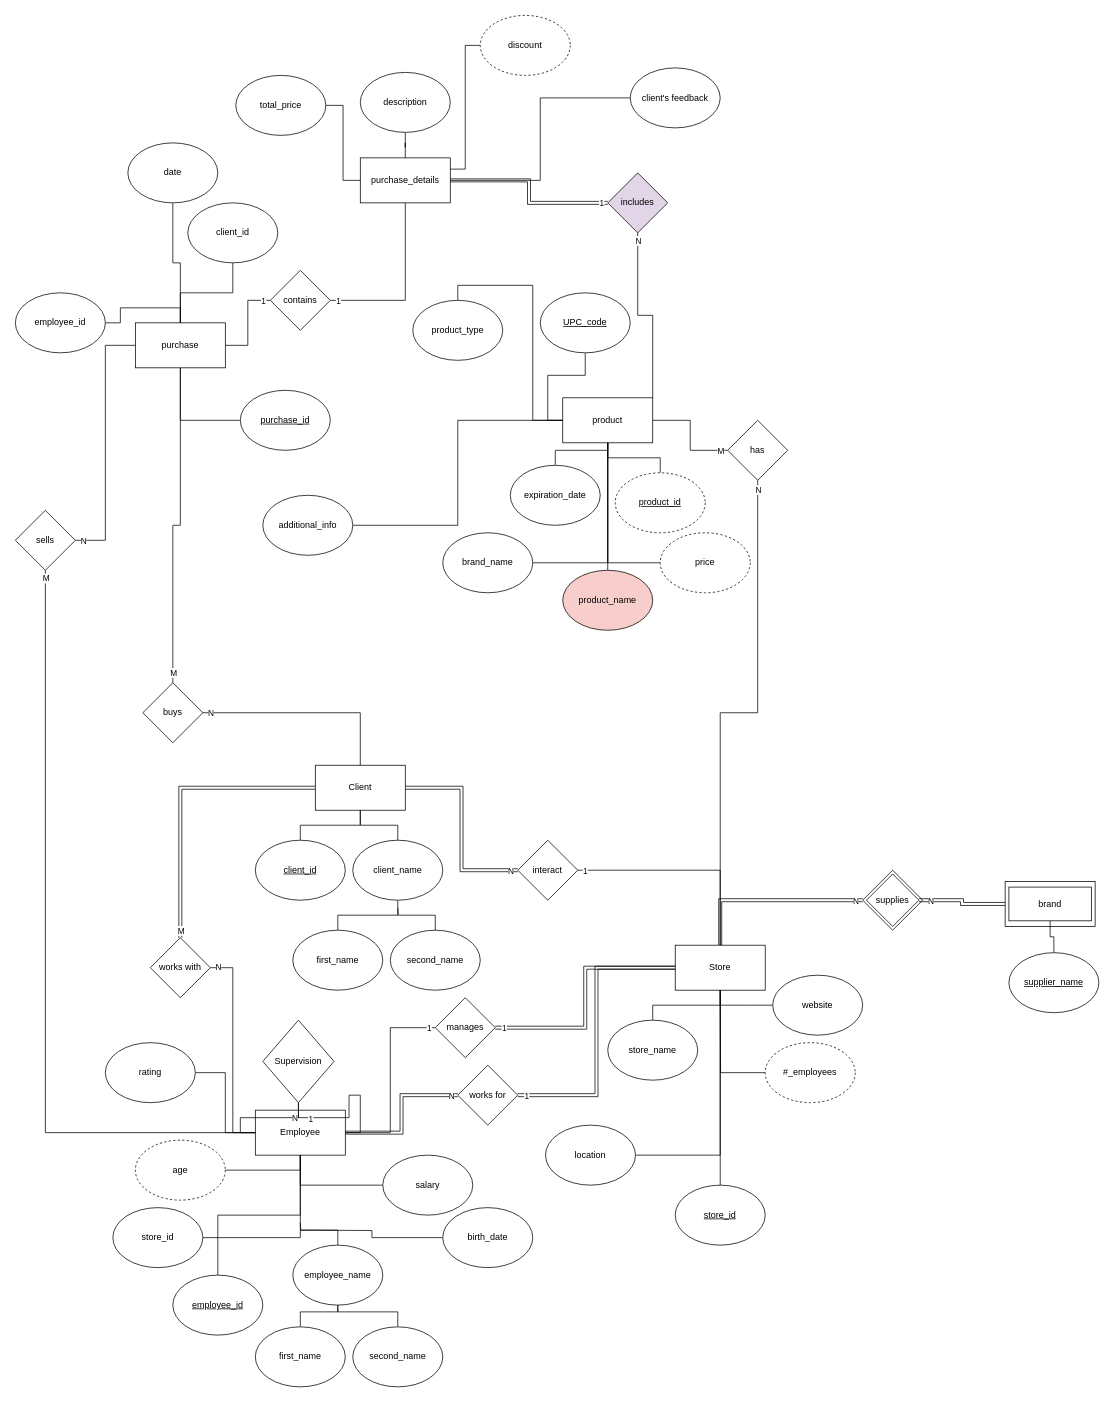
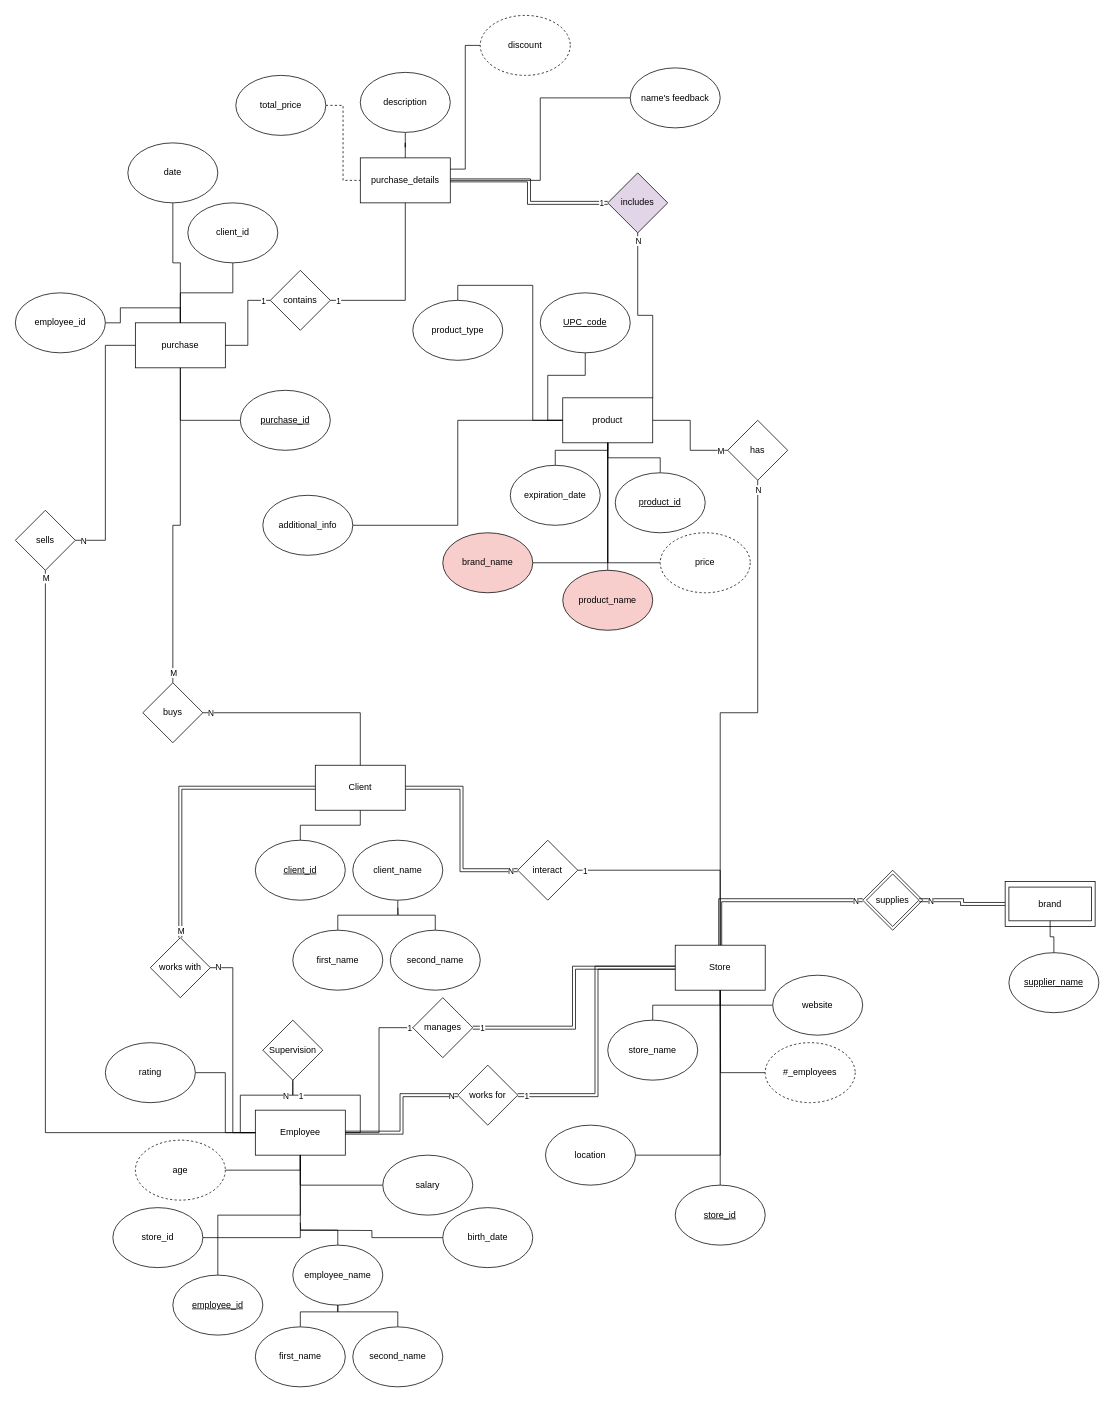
node "client's feedback": label "client's feedback" -> "name's feedback"
edge "total_price" -- "purchase_details": style solid -> dashed
node "product_id": style dashed -> solid
node "brand_name": fillcolor #ffffff -> #f8cecc
edge "Client" -- "client_name": removed
node "manages": moved (465, 1028) -> (443, 1028)
node "Supervision": size 71x83 -> 60x60
